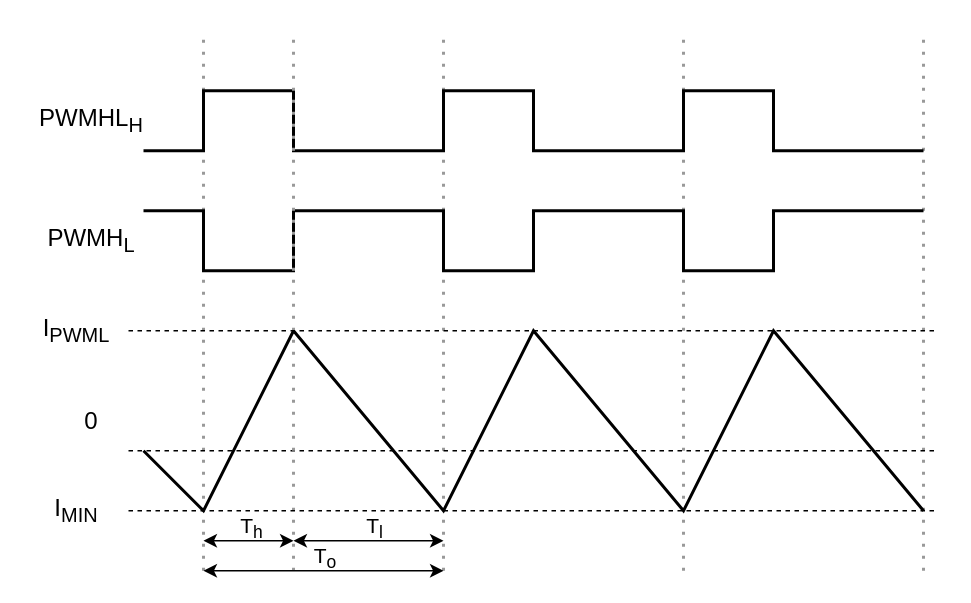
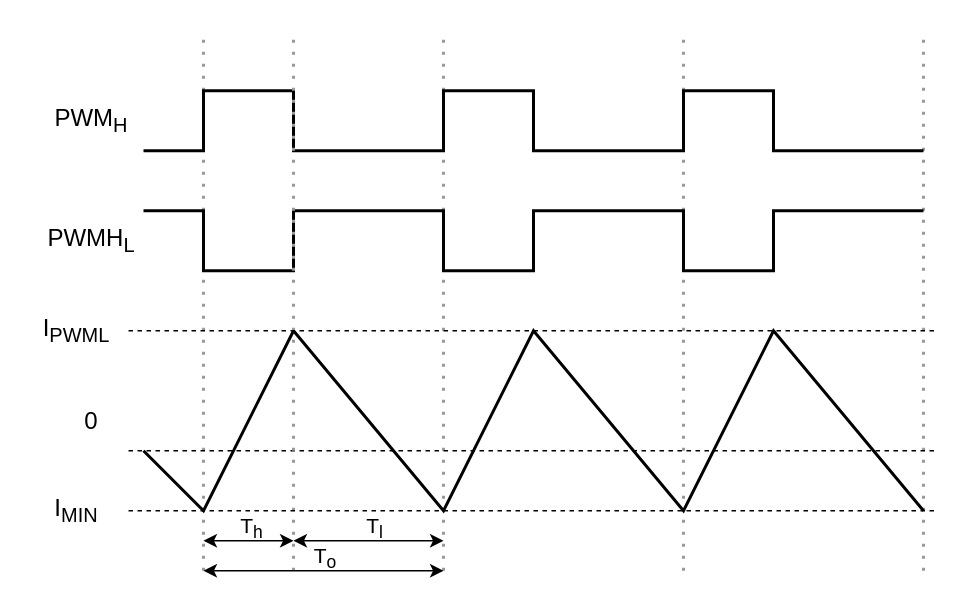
node "PWMHLH": label "PWMHLH" -> "PWMH"
